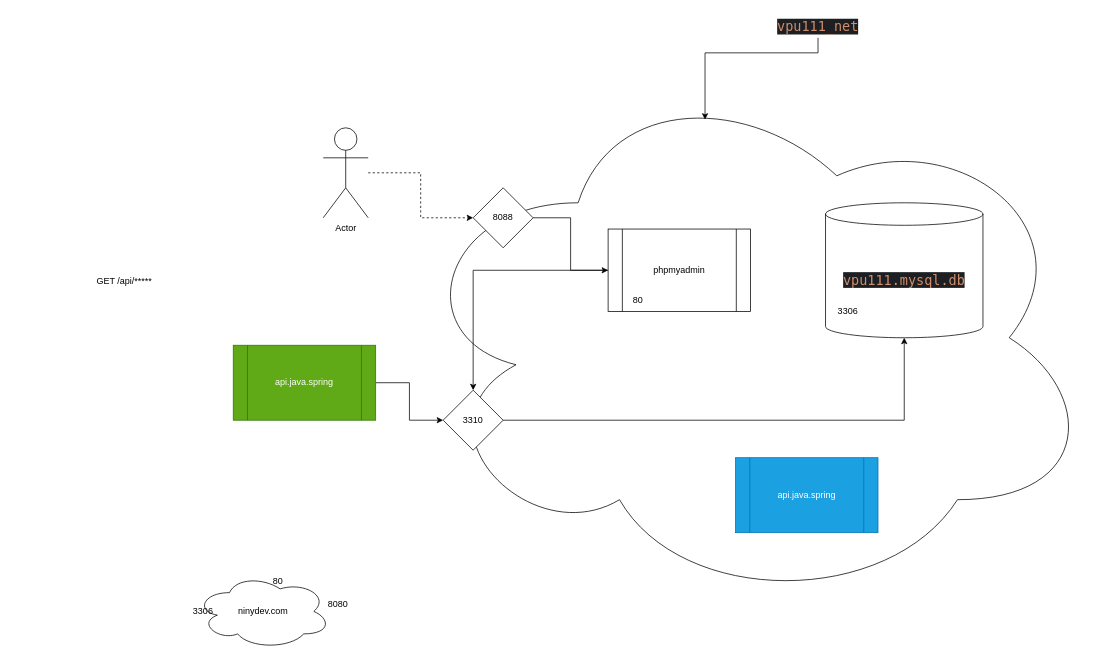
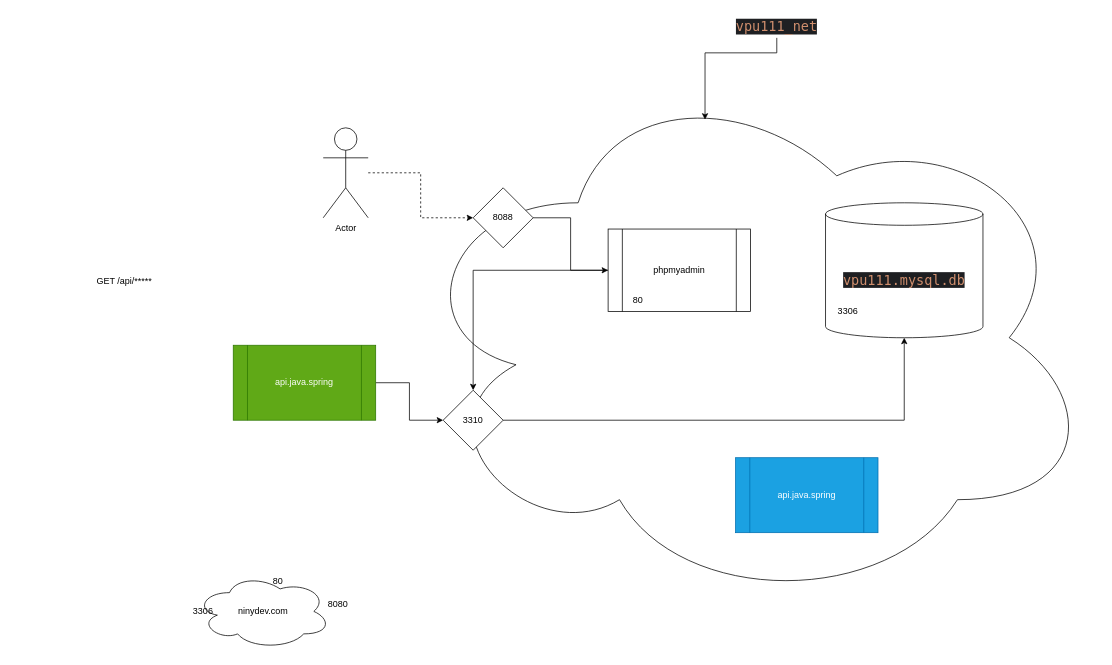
node "vpu111_net": moved (818, 27) -> (777, 27)
